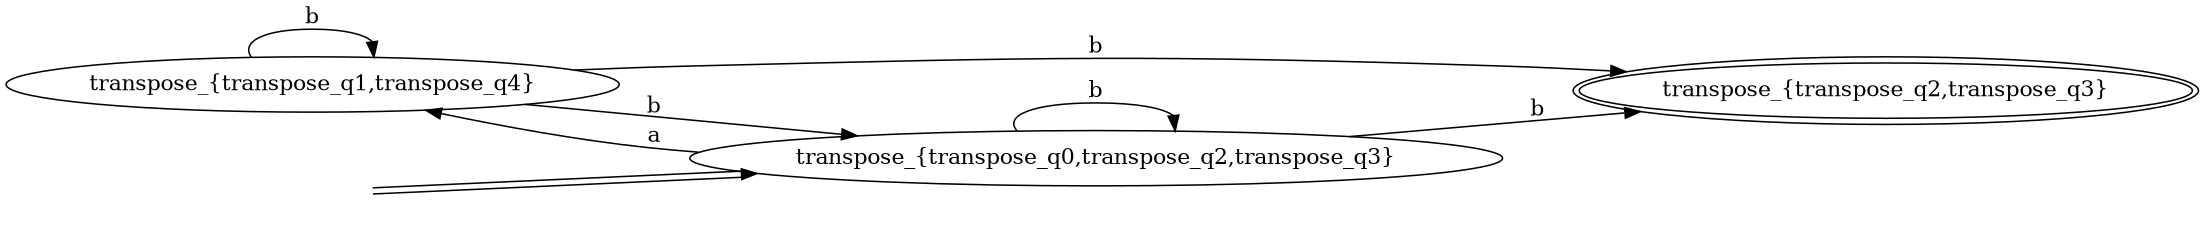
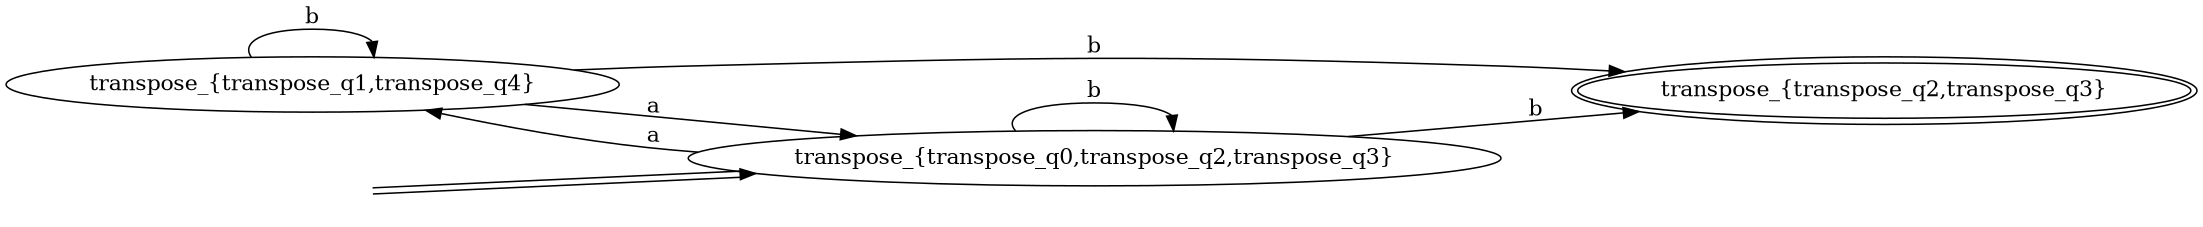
edge "transpose_{transpose_q1,transpose_q4}" -> "transpose_{transpose_q0,transpose_q2,transpose_q3}": label "b" -> "a"
